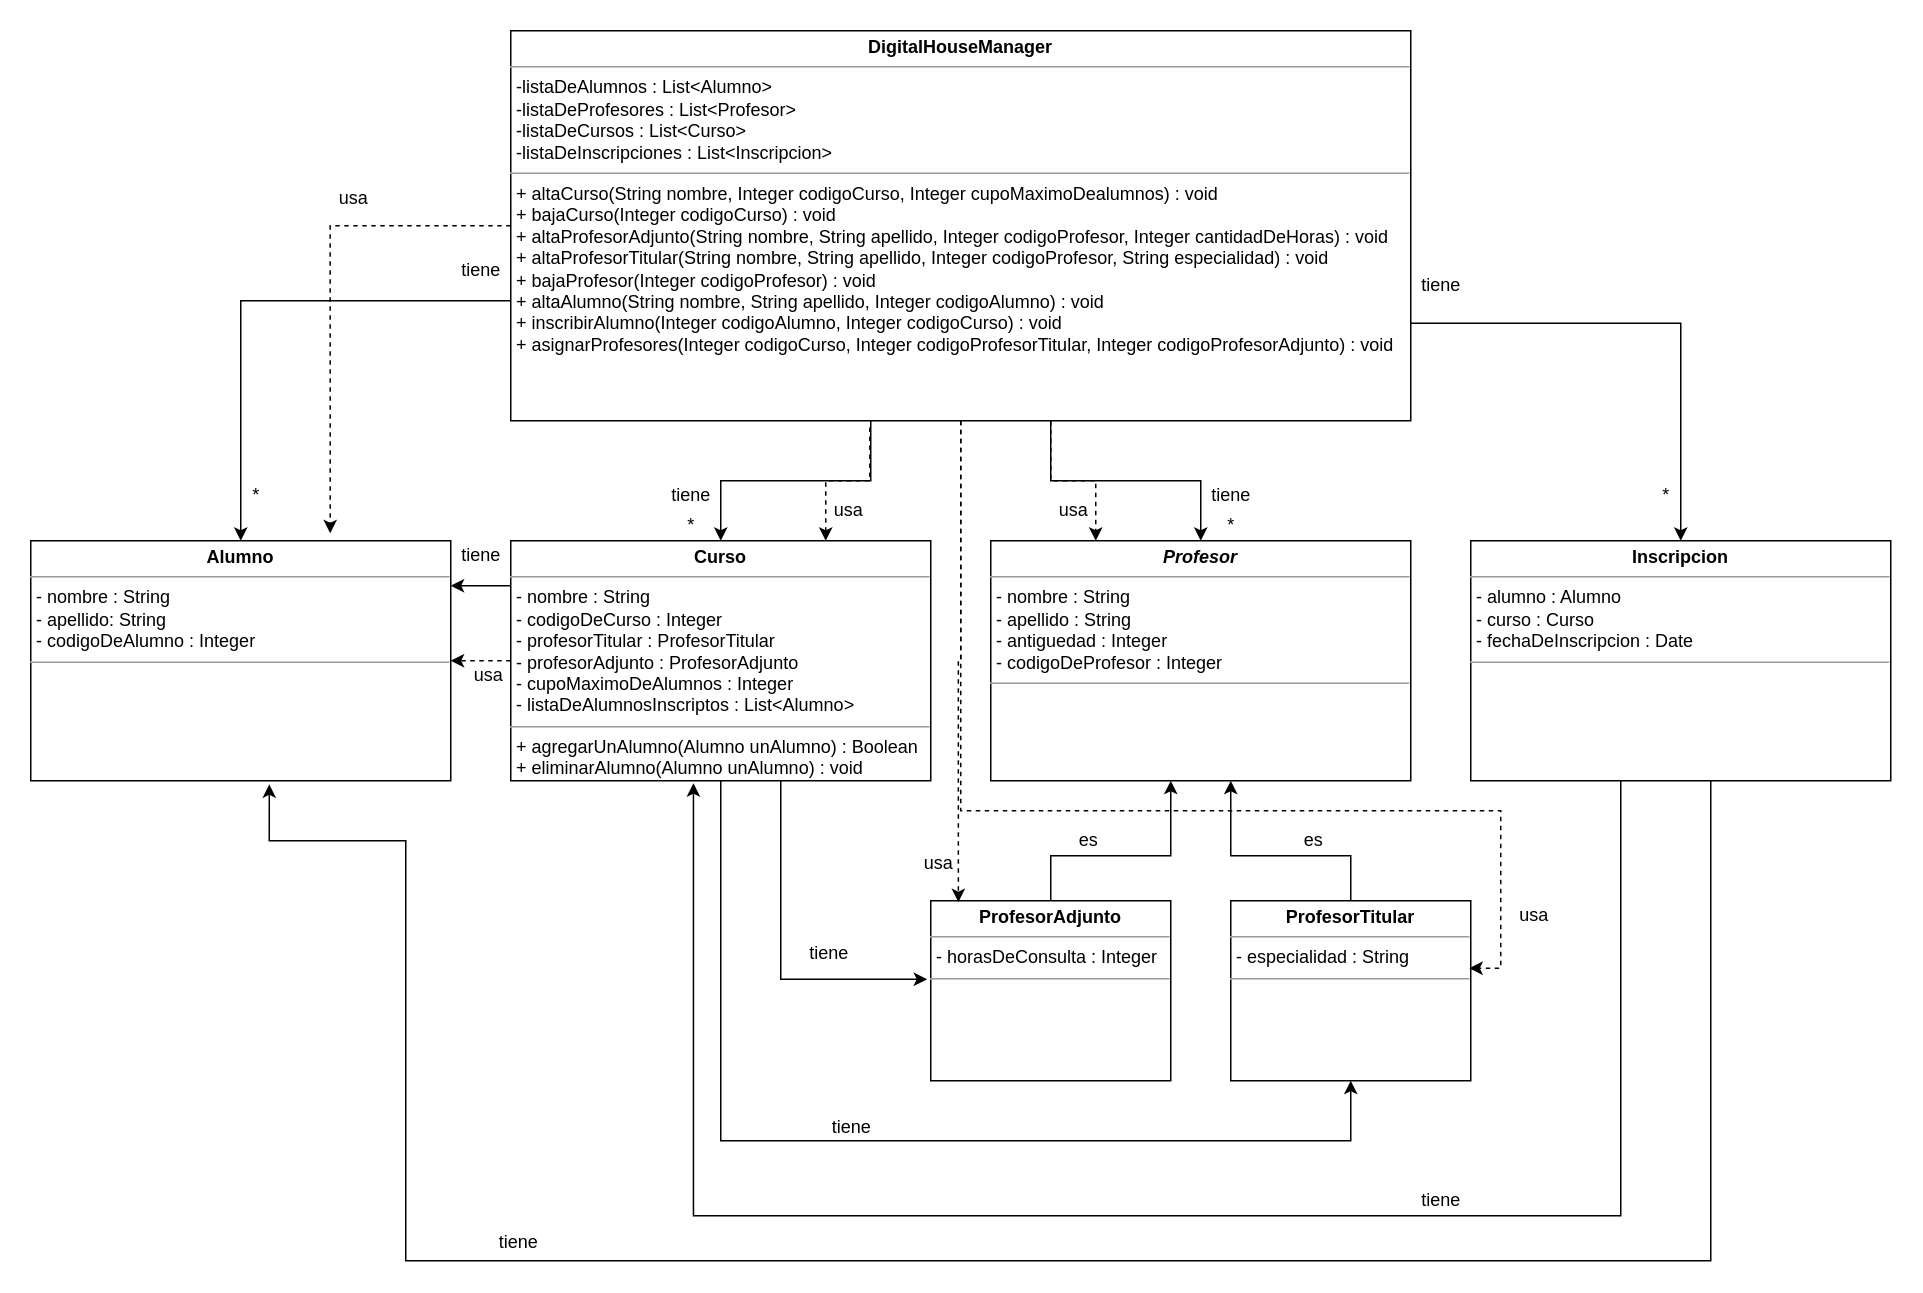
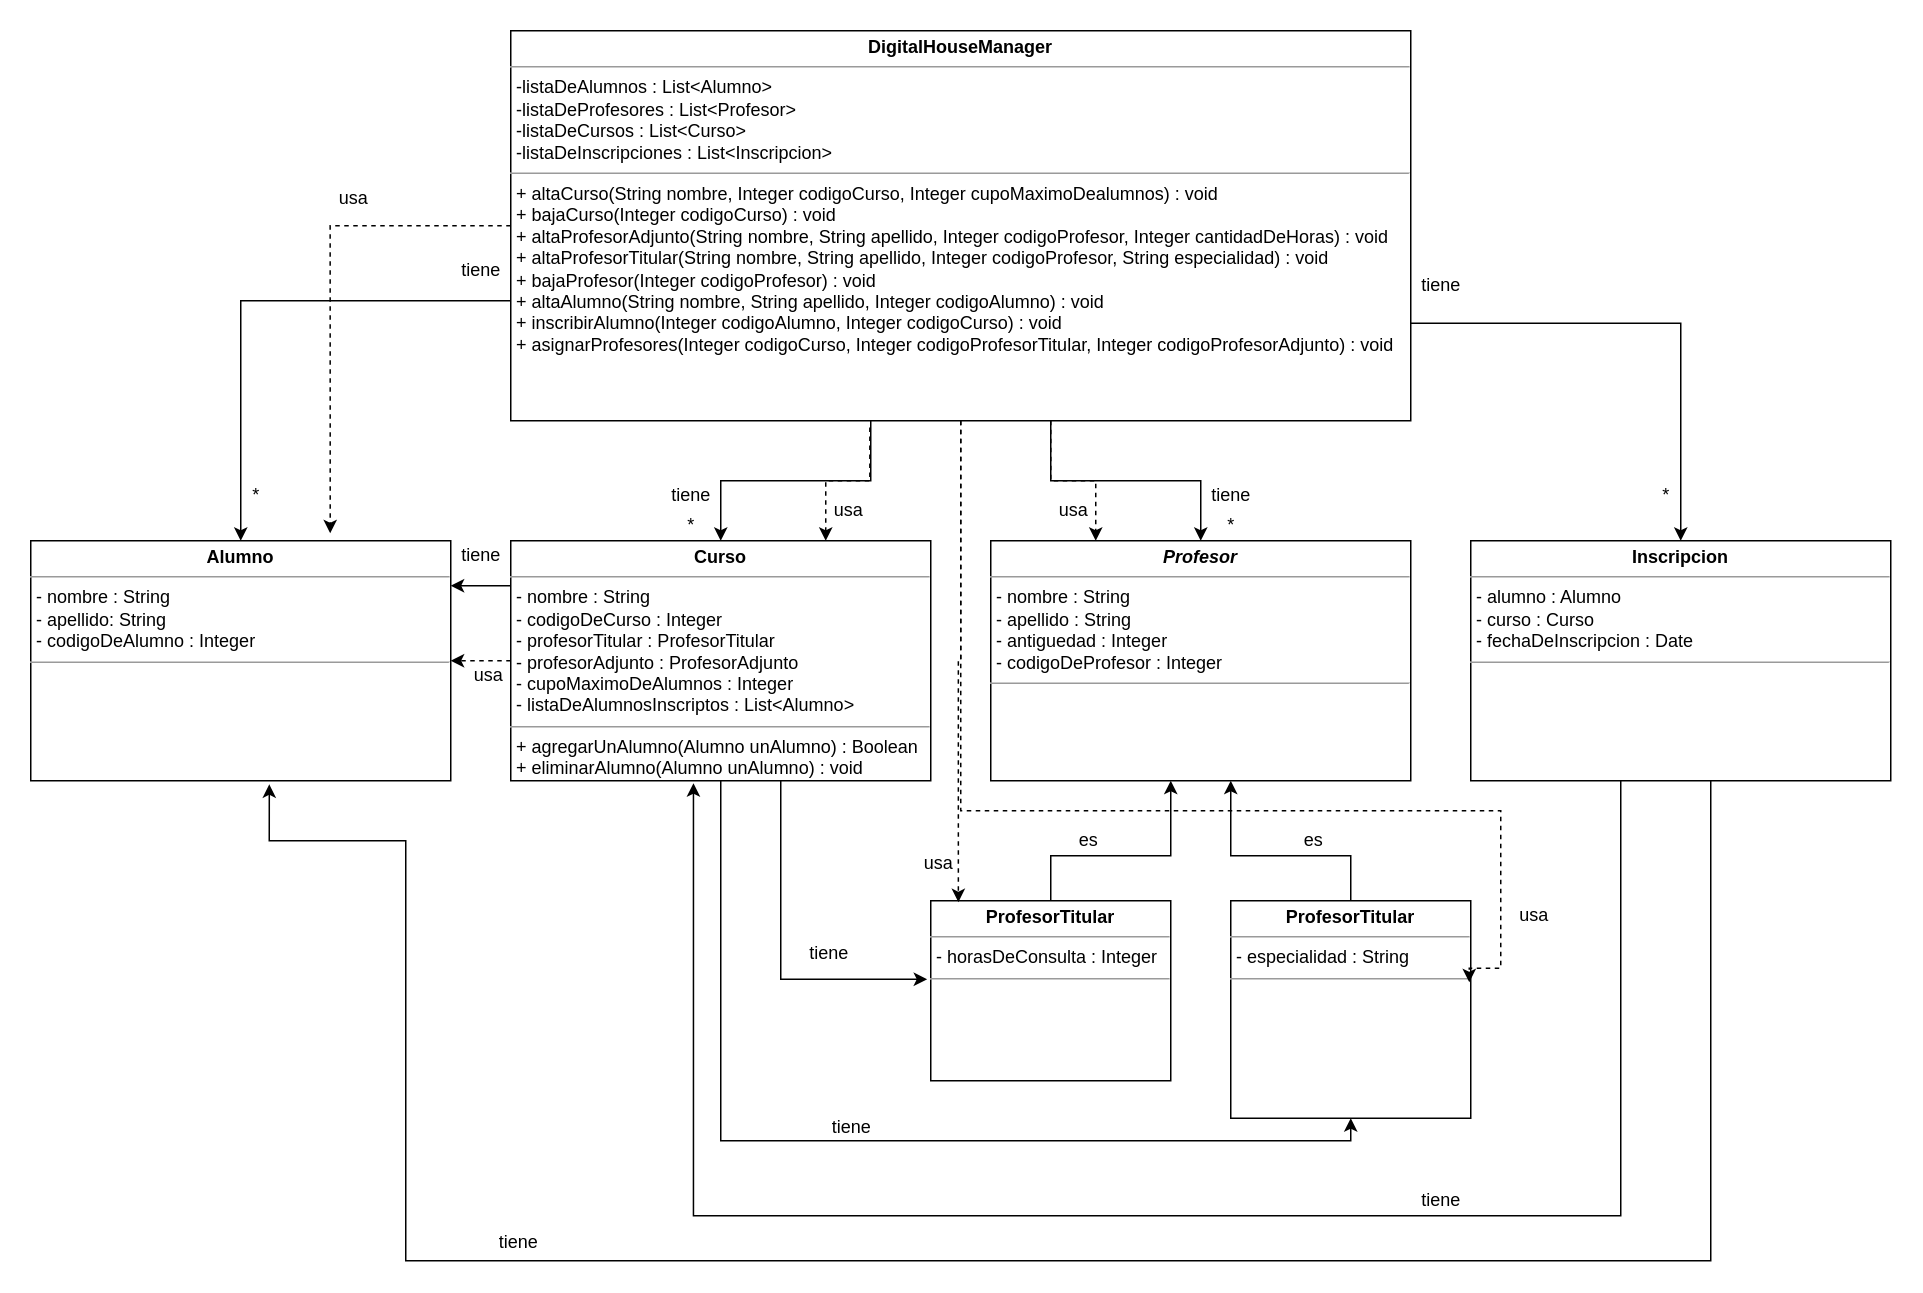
node "ProfesorAdjunto - horasDeConsulta : Integer": label "ProfesorAdjunto - horasDeConsulta : Integer" -> "ProfesorTitular - horasDeConsulta : Integer"
node "ProfesorTitular - especialidad : String": size 240x180 -> 240x218
